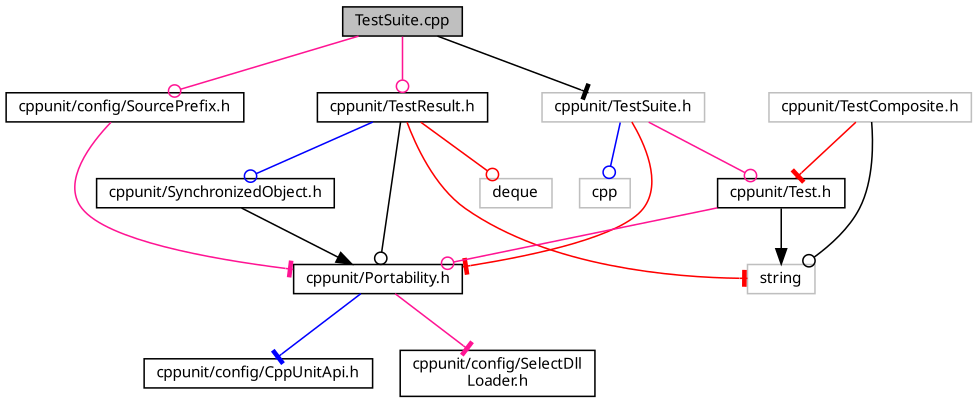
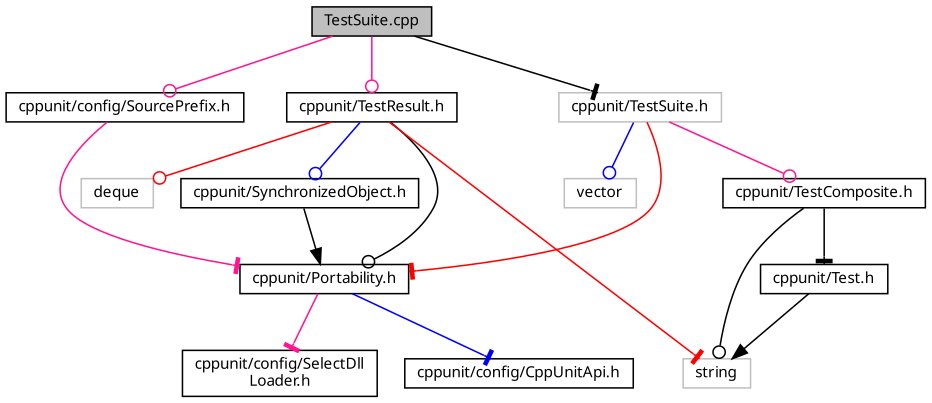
node "cppunit/TestComposite.h": color grey75 -> black
edge "cppunit/TestSuite.h" -> "cppunit/Test.h": now "cppunit/TestSuite.h" -> "cppunit/TestComposite.h"
edge "cppunit/TestComposite.h" -> "cppunit/Test.h": color red -> black
node "cpp": label "cpp" -> "vector"
edge "cppunit/Test.h" -> "cppunit/Portability.h": removed
